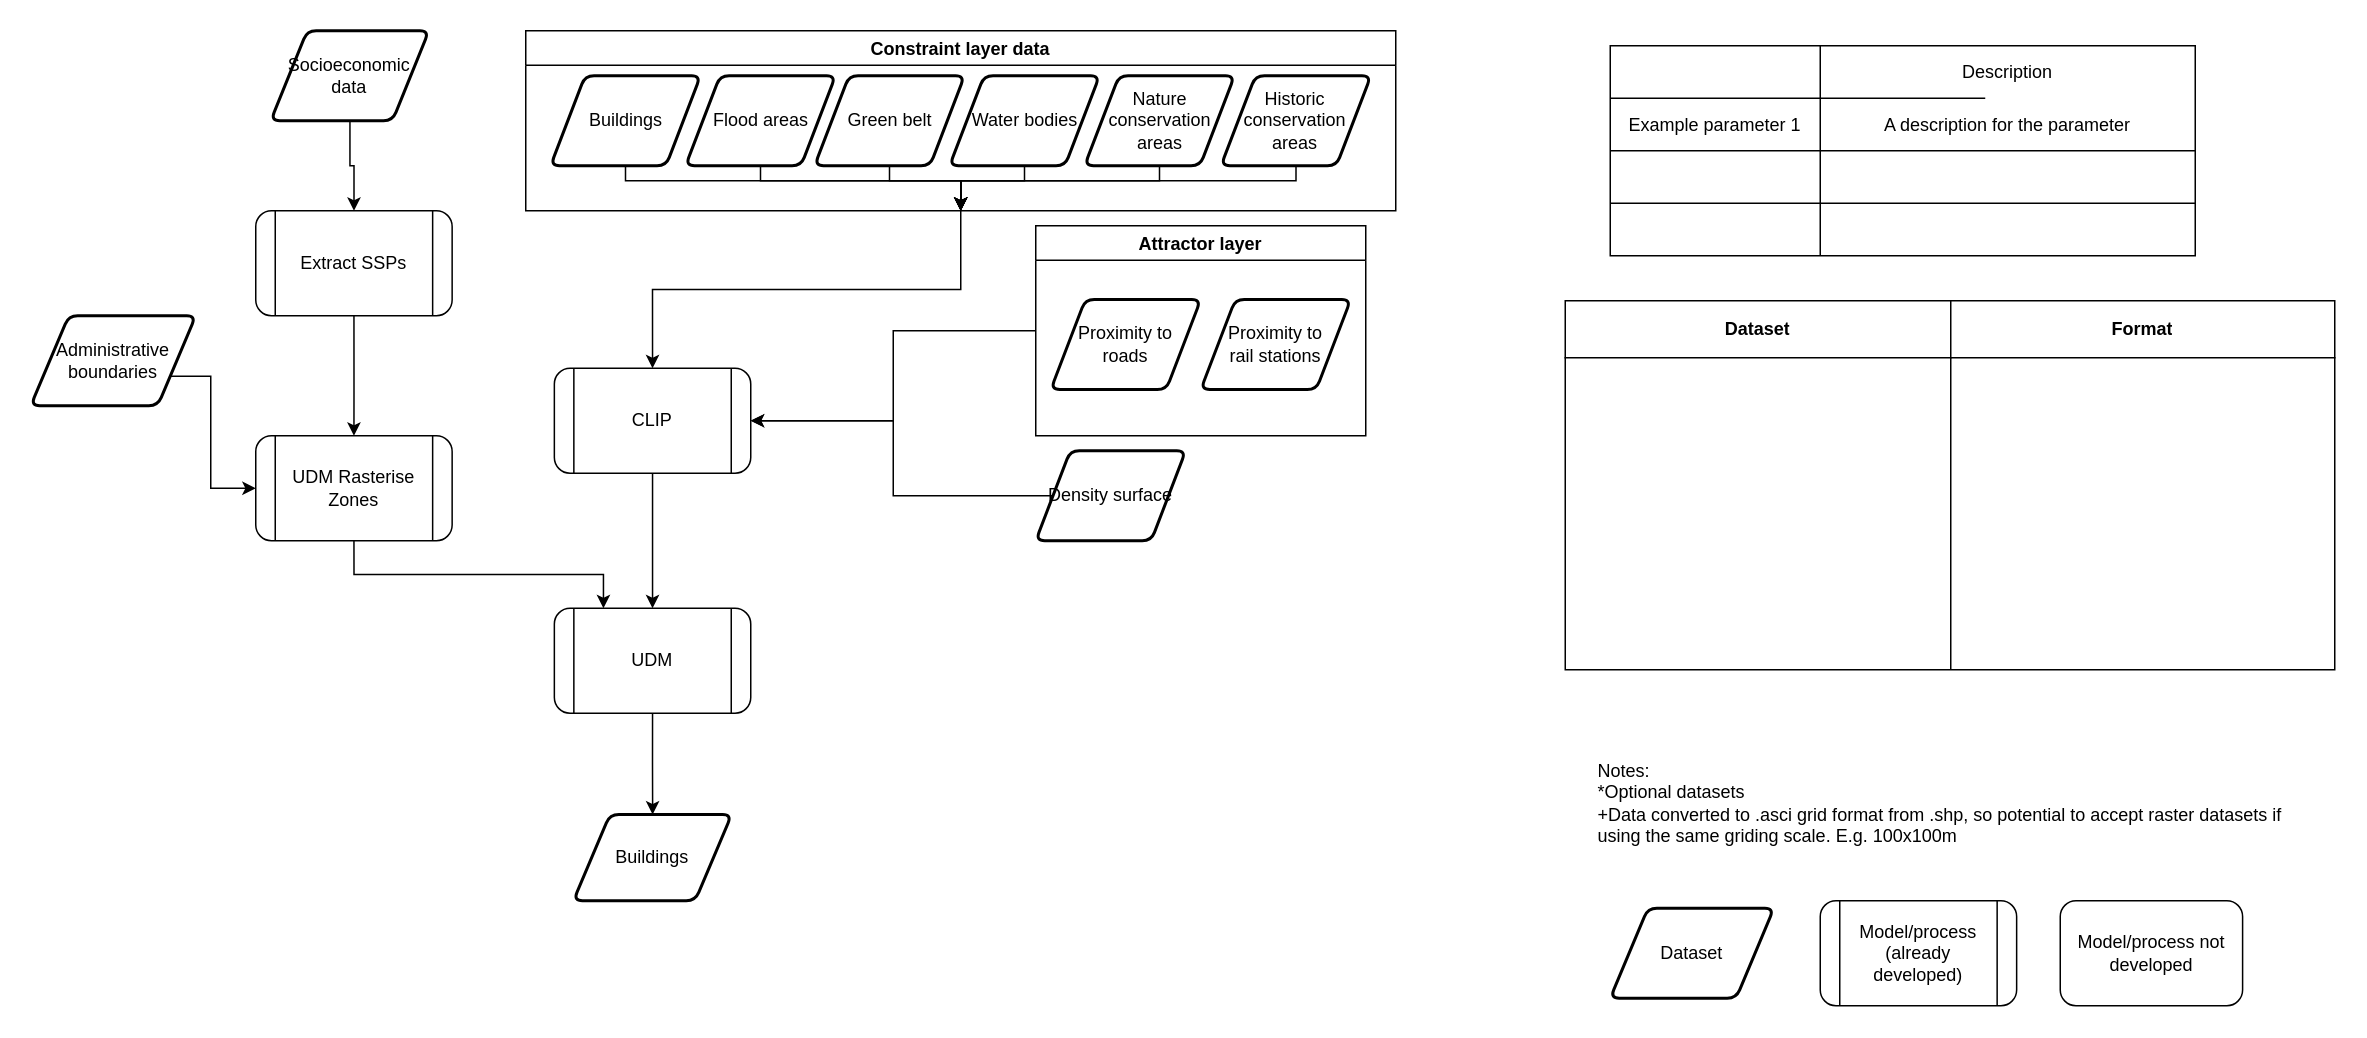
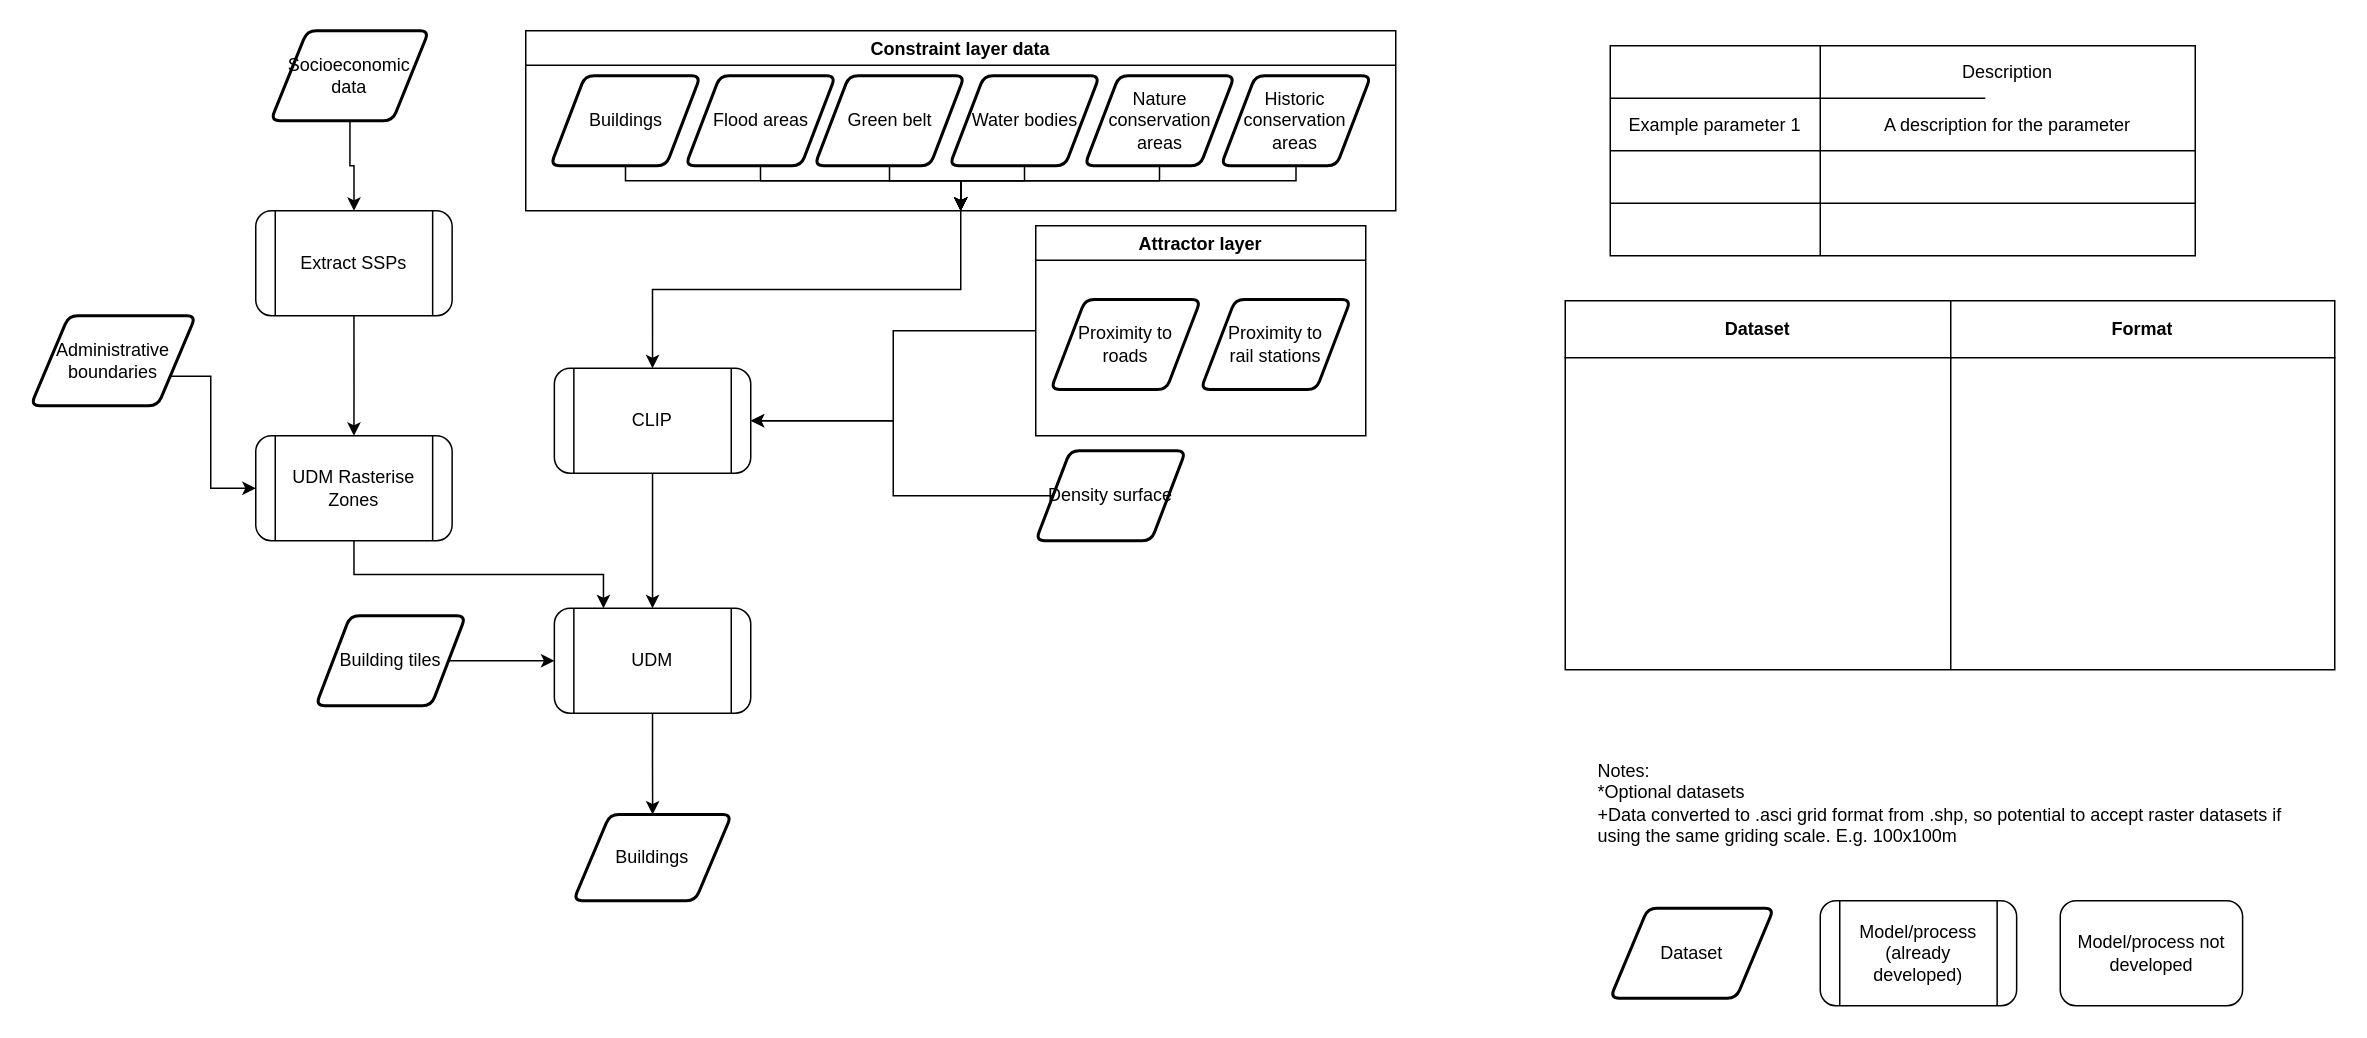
node "Building tiles": added
edge "Building tiles" -> "UDM": added
